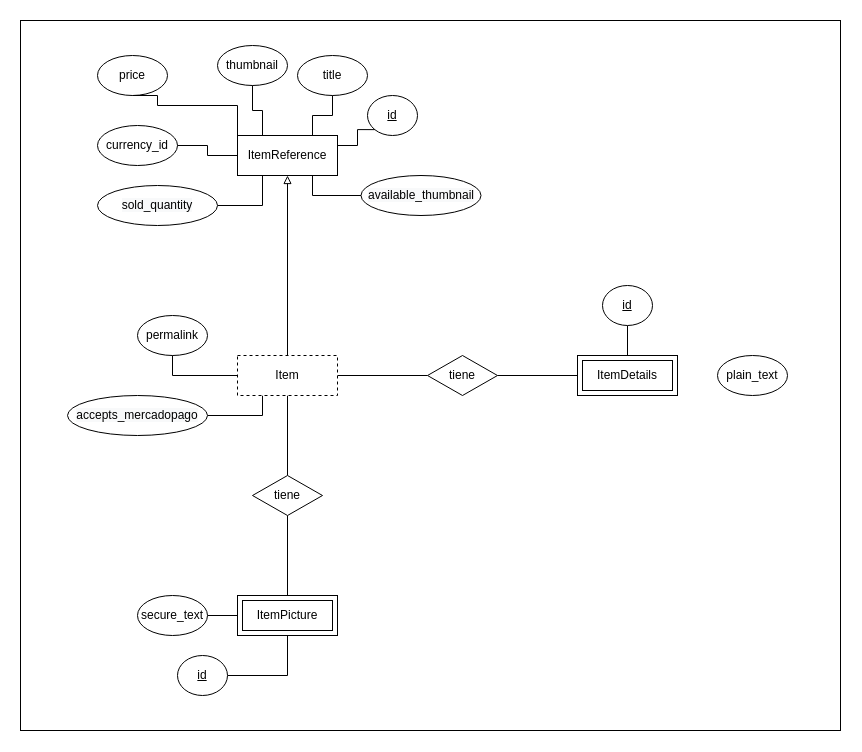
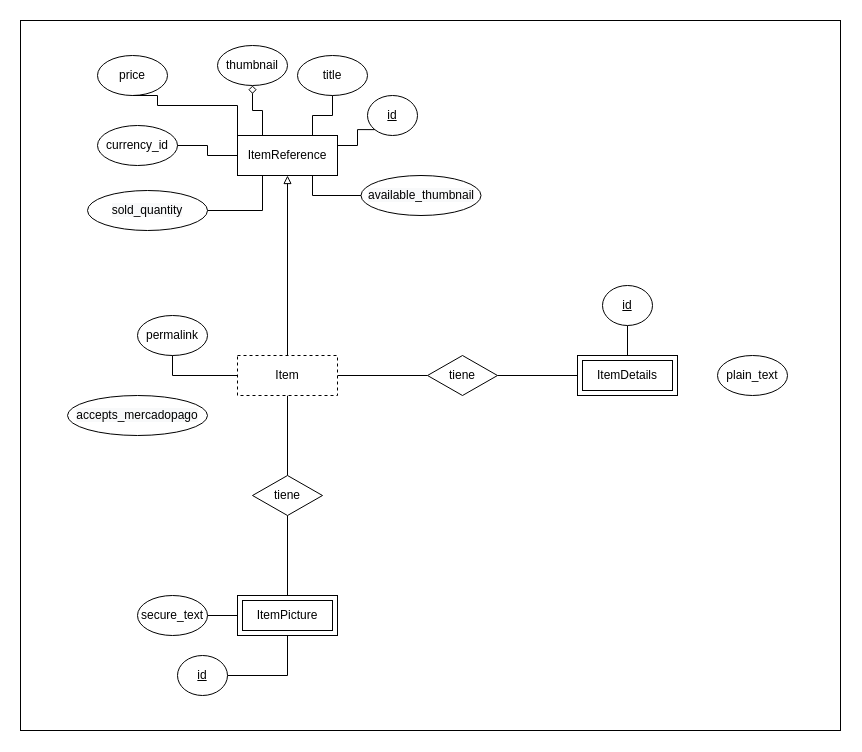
edge "thumbnail" -- "ItemReference": arrowhead none -> diamond
node "sold_quantity": moved (158, 206) -> (148, 211)
edge "Item" -- "accepts_mercadopago": removed
